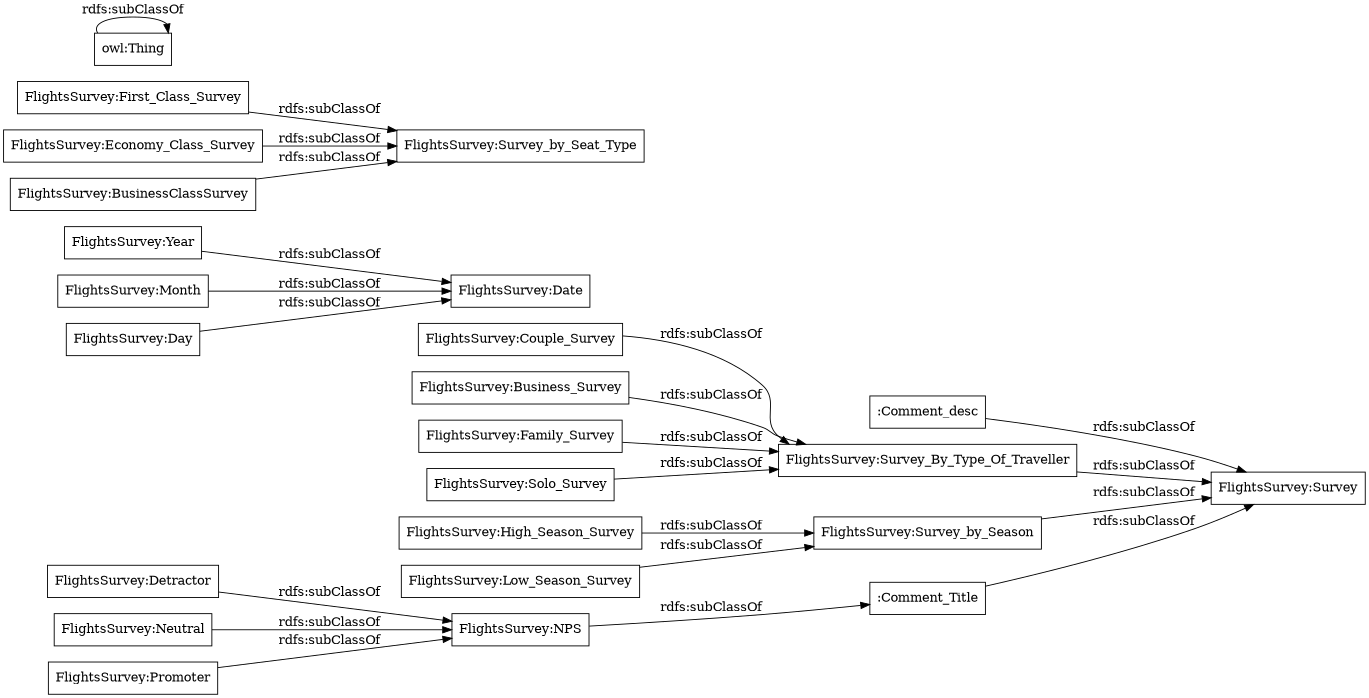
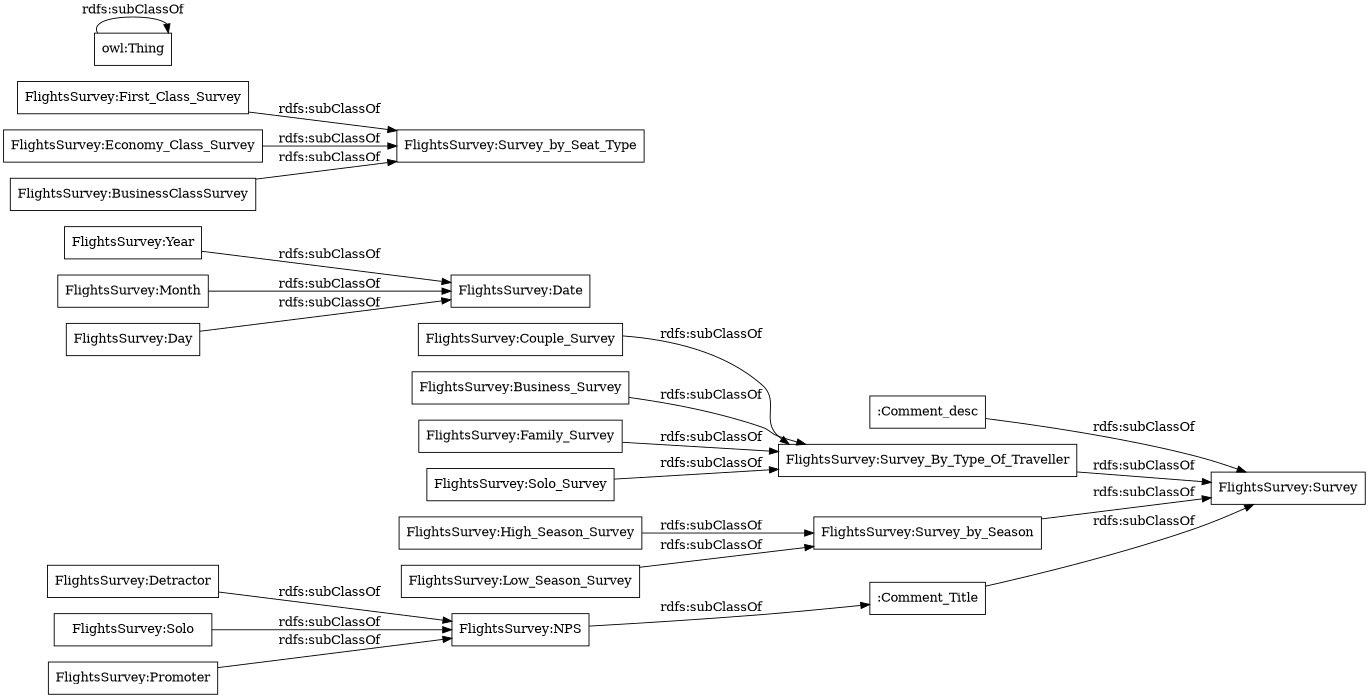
node "FlightsSurvey:Neutral": label "FlightsSurvey:Neutral" -> "FlightsSurvey:Solo"
